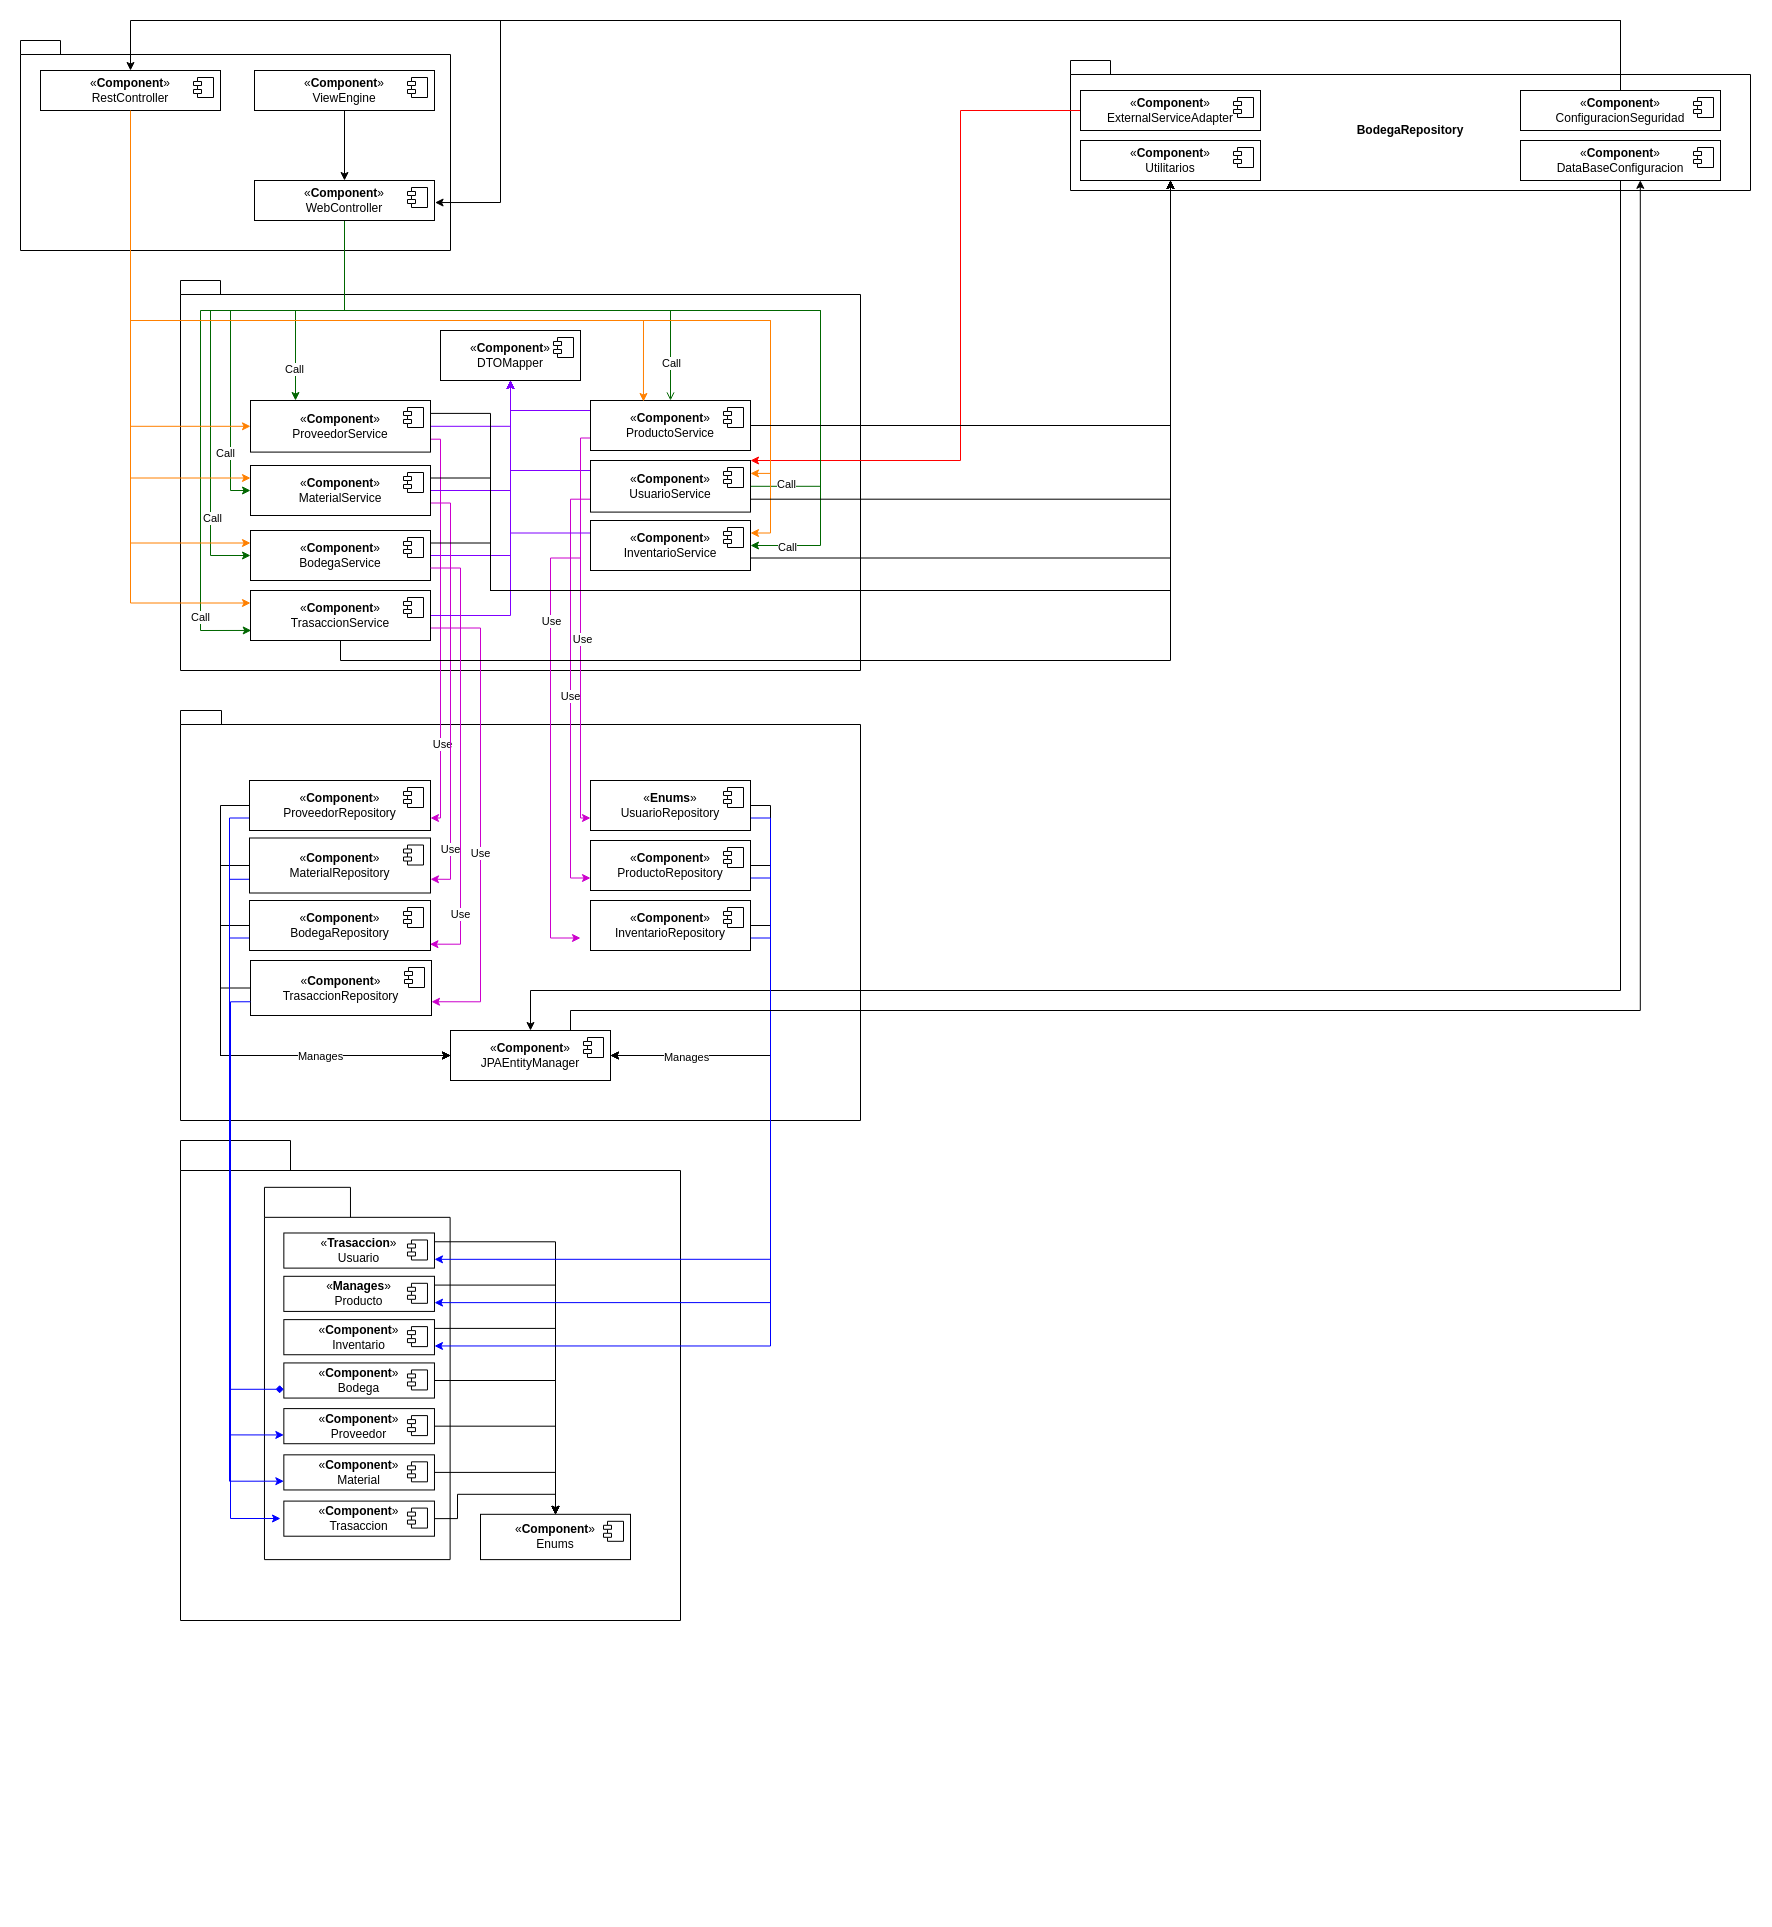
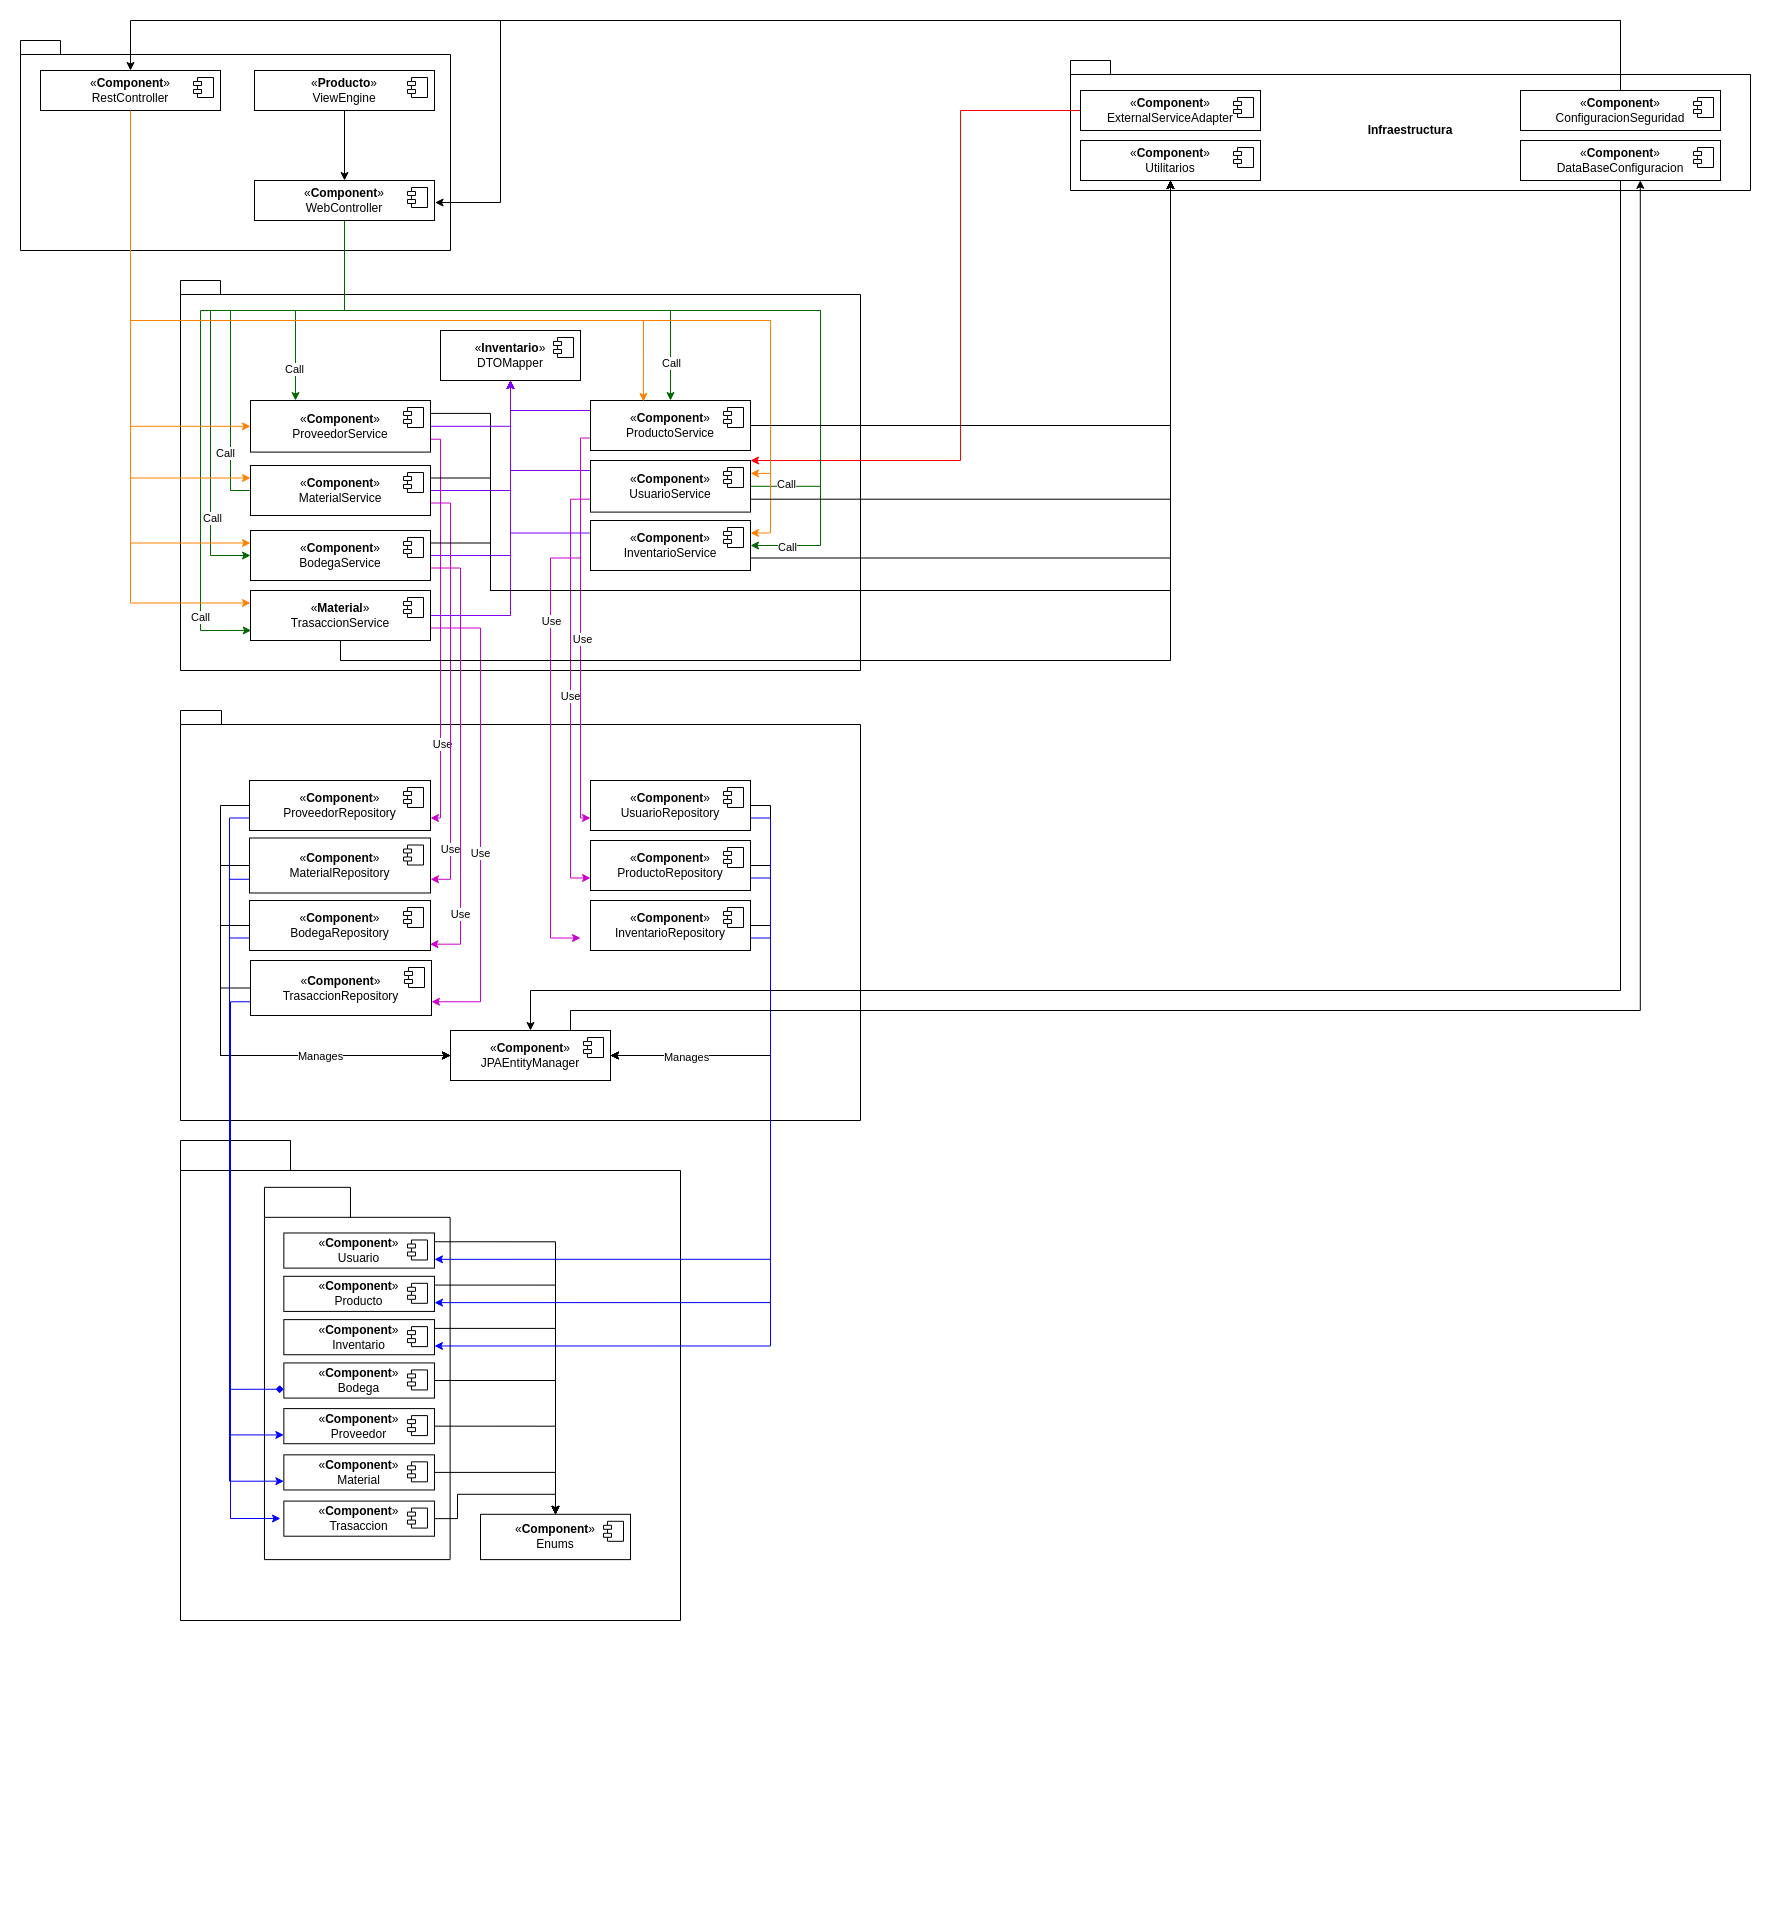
node "«Component» ViewEngine": label "«Component» ViewEngine" -> "«Producto» ViewEngine"
node "BodegaRepository": label "BodegaRepository" -> "Infraestructura"
node "«Component» DTOMapper": label "«Component» DTOMapper" -> "«Inventario» DTOMapper"
edge "«Component» WebController" -> "«Component» ProductoService": arrowhead open -> classic
edge "«Component» WebController" -> "«Component» MaterialService": arrowhead classic -> none
node "«Component» TrasaccionService": label "«Component» TrasaccionService" -> "«Material» TrasaccionService"
node "«Enums» UsuarioRepository": label "«Enums» UsuarioRepository" -> "«Component» UsuarioRepository"
node "«Trasaccion» Usuario": label "«Trasaccion» Usuario" -> "«Component» Usuario"
node "«Manages» Producto": label "«Manages» Producto" -> "«Component» Producto"
